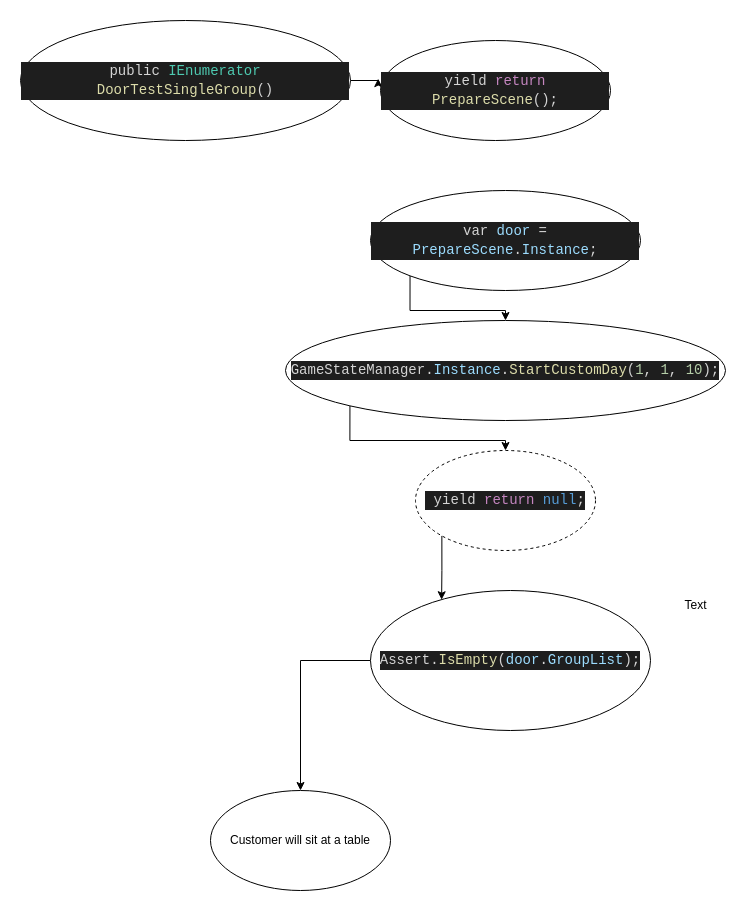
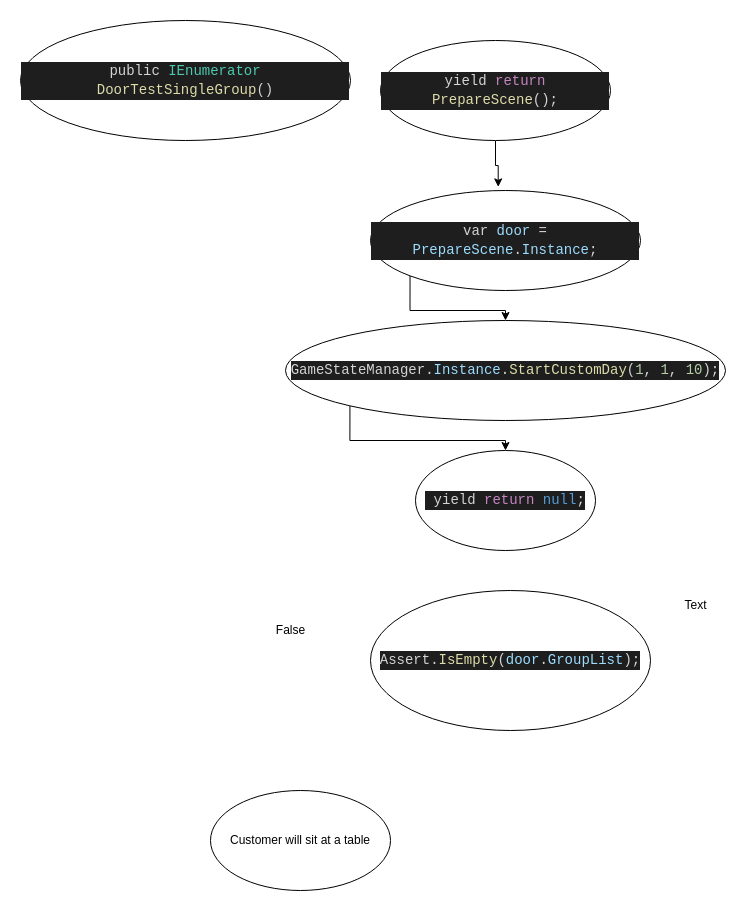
edge "public IEnumerator DoorTestSingleGroup()" -> "yield return PrepareScene();": removed
edge "yield return PrepareScene();" -> "var door = PrepareScene.Instance;": added
node "yield return null;": style dashed -> solid
edge "yield return null;" -> "Assert.IsEmpty(door.GroupList);": removed
node "False": added
edge "Assert.IsEmpty(door.GroupList);" -> "Customer will sit at a table": removed
